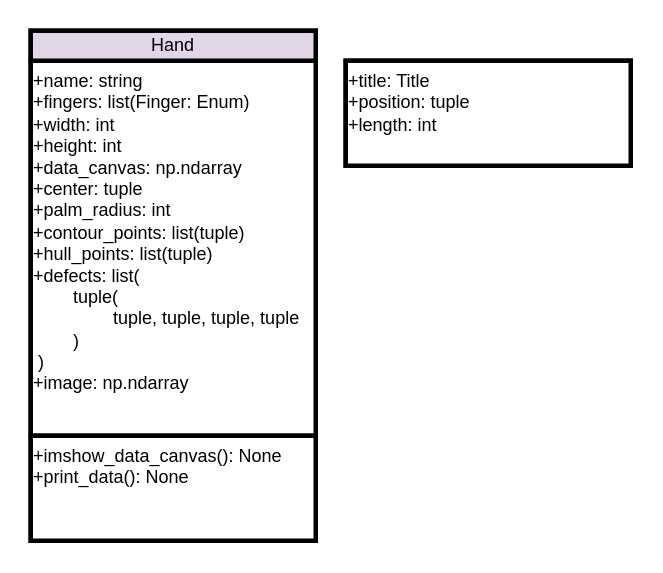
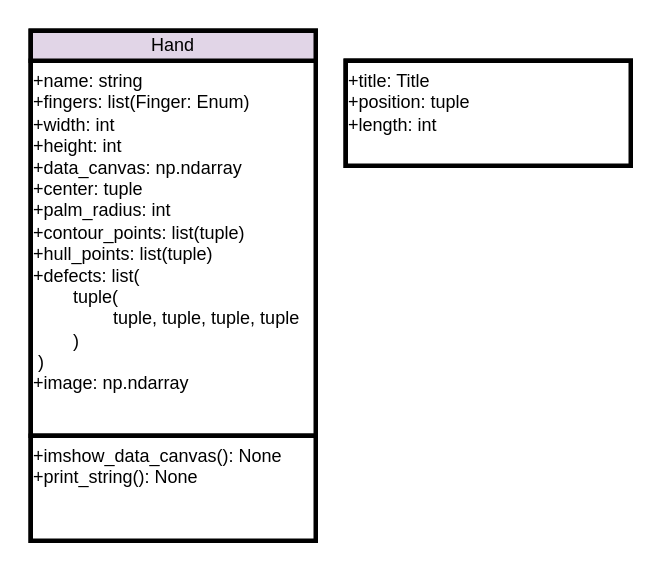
node "+imshow_data_canvas(): None +print_data(): None": label "+imshow_data_canvas(): None +print_data(): None" -> "+imshow_data_canvas(): None +print_string(): None"
